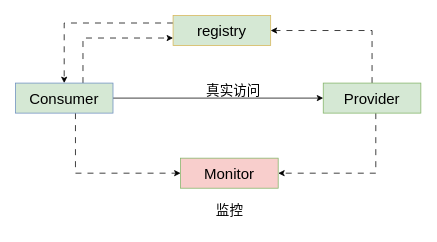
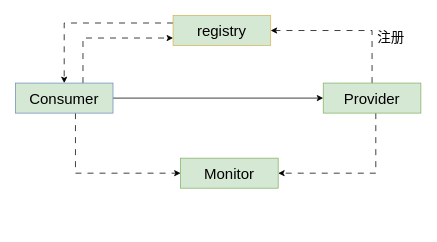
node "注册": added
node "真实访问": removed
node "Monitor": fillcolor #f8cecc -> #d5e8d4
node "监控": removed
